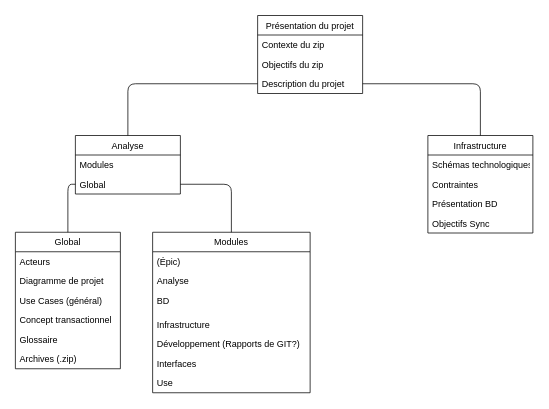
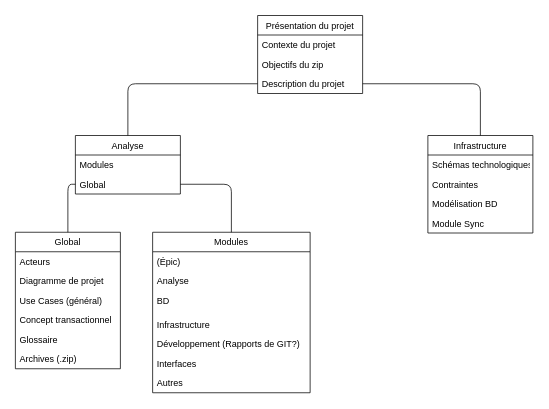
node "Contexte du zip": label "Contexte du zip" -> "Contexte du projet"
node "Présentation BD": label "Présentation BD" -> "Modélisation BD"
node "Objectifs Sync": label "Objectifs Sync" -> "Module Sync"
node "Use": label "Use" -> "Autres"
